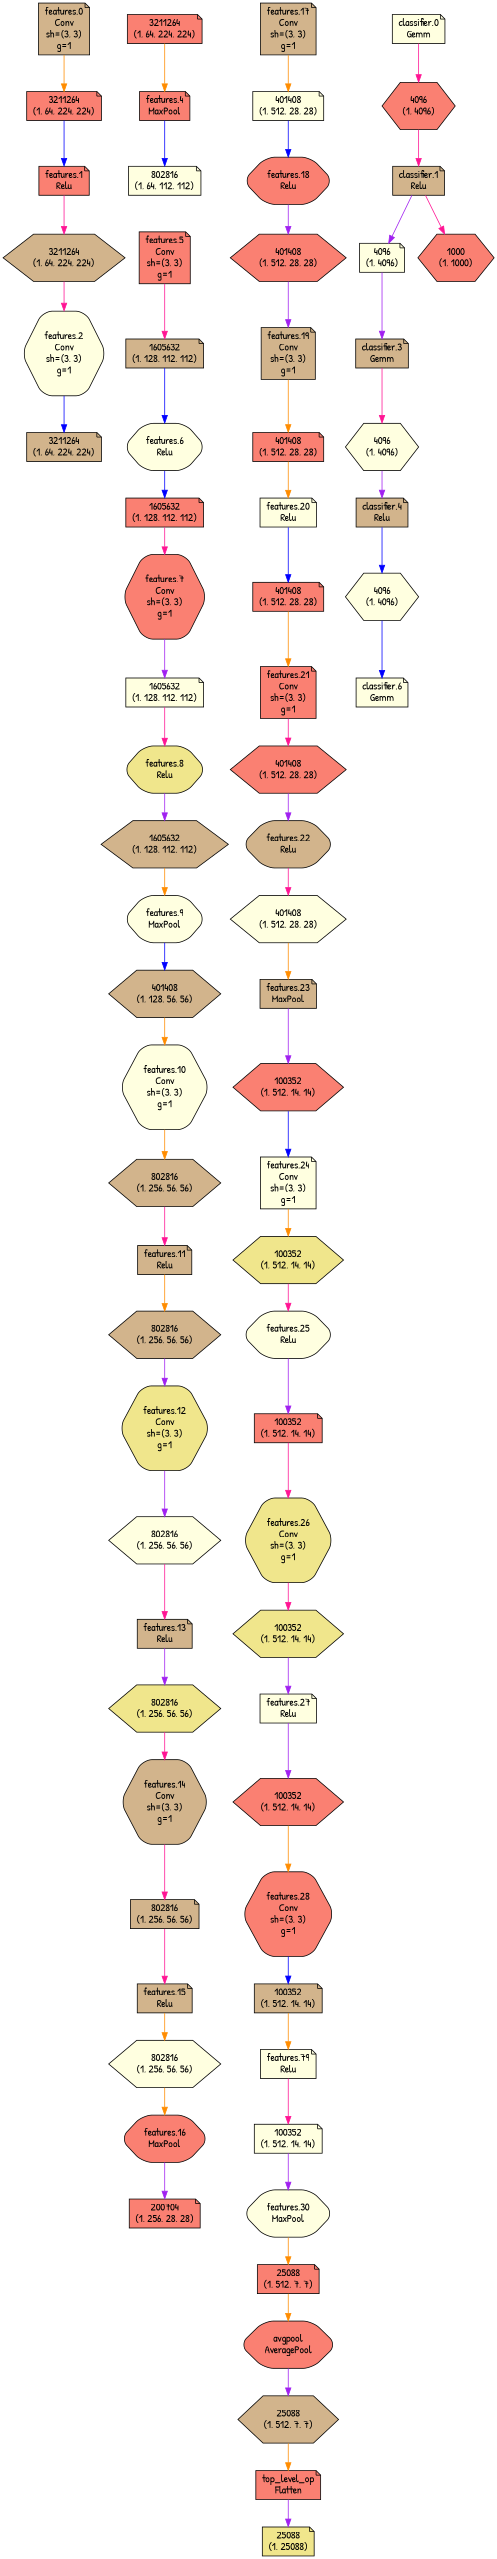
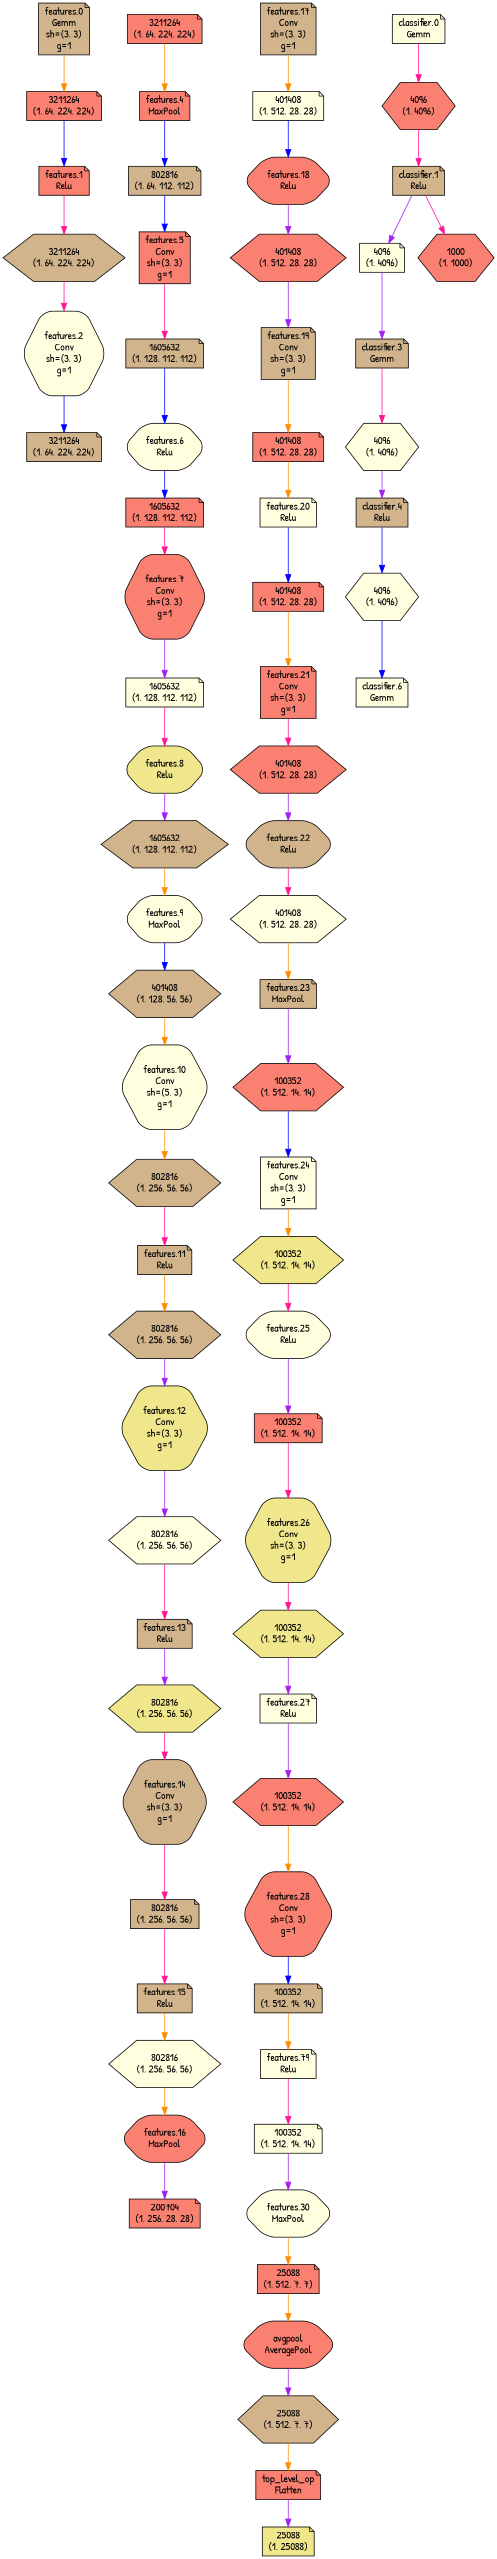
node "features.0 Conv sh=(3, 3) g=1": label "features.0 Conv sh=(3, 3) g=1" -> "features.0 Gemm sh=(3, 3) g=1"
node "802816 (1, 64, 112, 112)": fillcolor lightyellow -> tan
edge "802816 (1, 64, 112, 112)" -> "features.5 Conv sh=(3, 3) g=1": added
node "features.10 Conv sh=(3, 3) g=1": label "features.10 Conv sh=(3, 3) g=1" -> "features.10 Conv sh=(5, 3) g=1"
